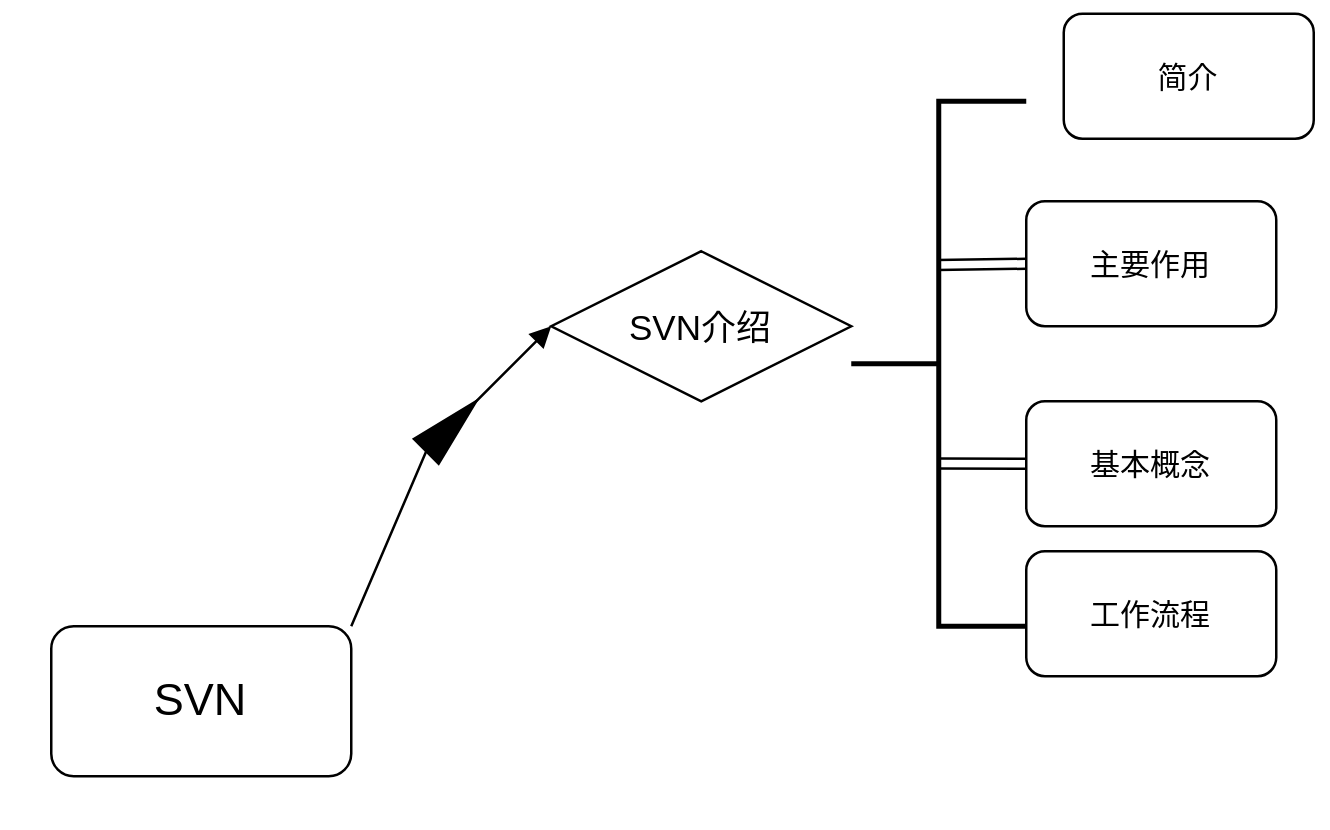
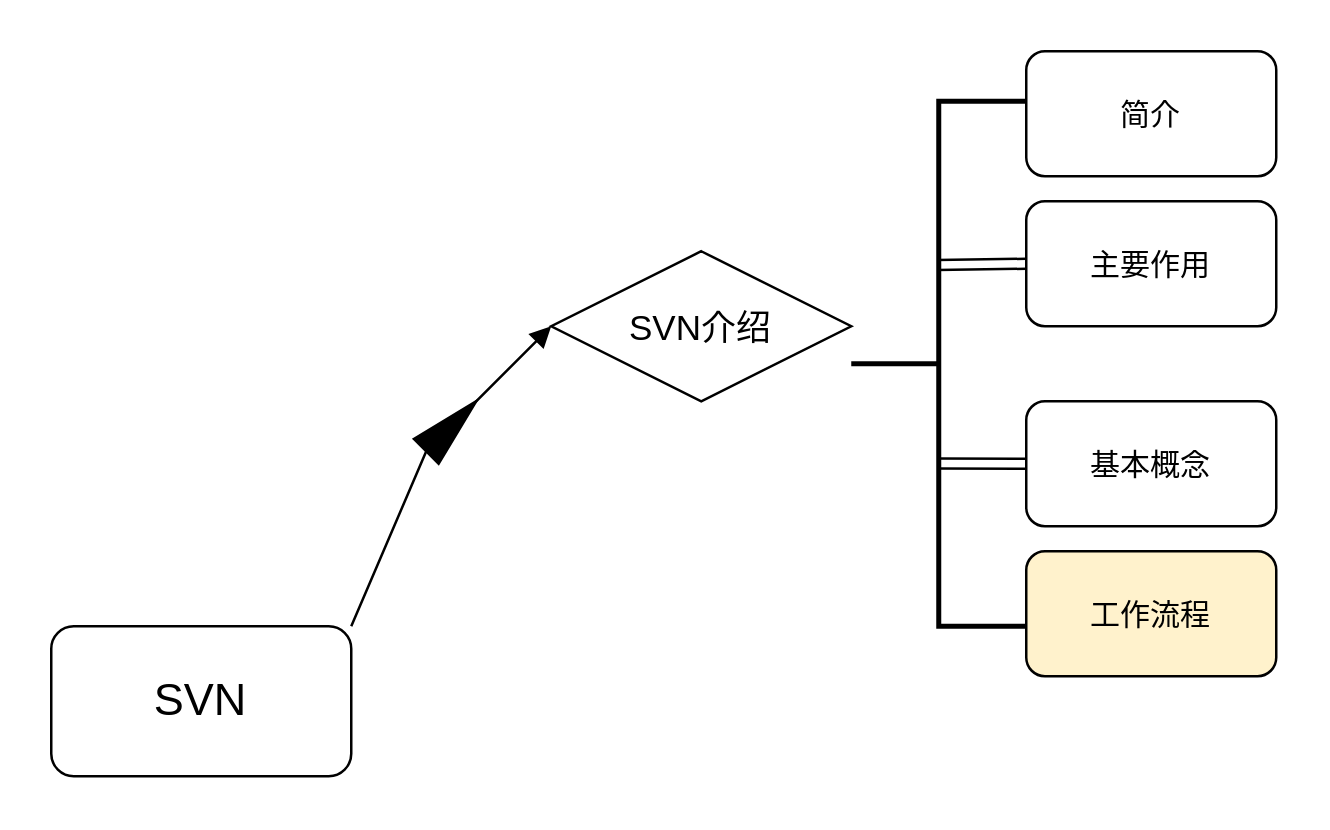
node "简介": moved (1189, 76) -> (1151, 114)
node "工作流程": fillcolor #ffffff -> #fff2cc
